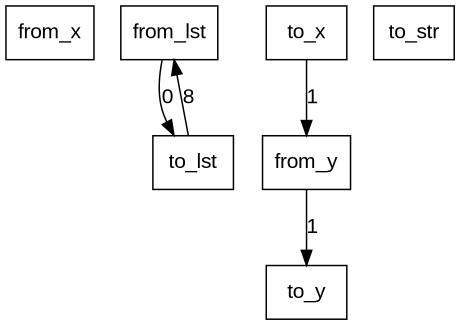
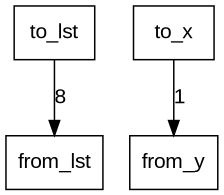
node "from_x": removed
node "to_str": removed
edge "from_lst" -> "to_lst": removed, label "0"
node "to_y": removed
